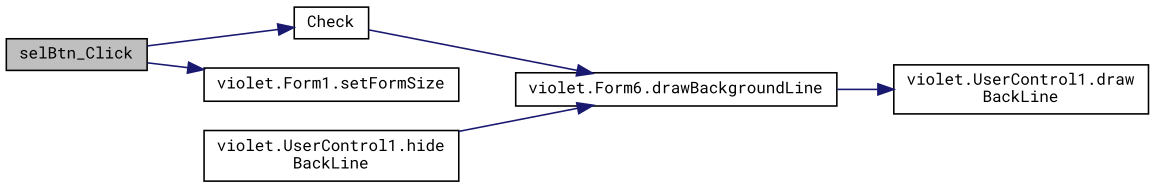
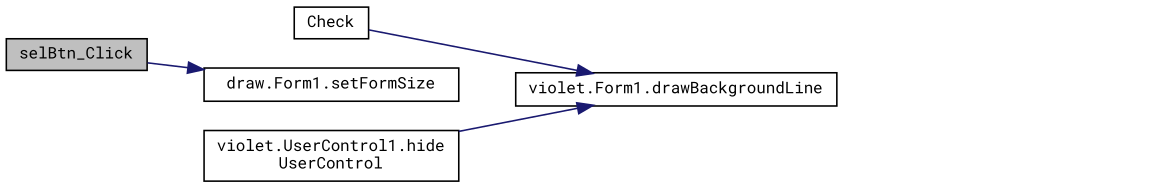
edge "selBtn_Click" -> "Check": removed
node "violet.Form1.setFormSize": label "violet.Form1.setFormSize" -> "draw.Form1.setFormSize"
node "violet.Form6.drawBackgroundLine": label "violet.Form6.drawBackgroundLine" -> "violet.Form1.drawBackgroundLine"
node "violet.UserControl1.draw BackLine": removed
node "violet.UserControl1.hide BackLine": label "violet.UserControl1.hide BackLine" -> "violet.UserControl1.hide UserControl"
